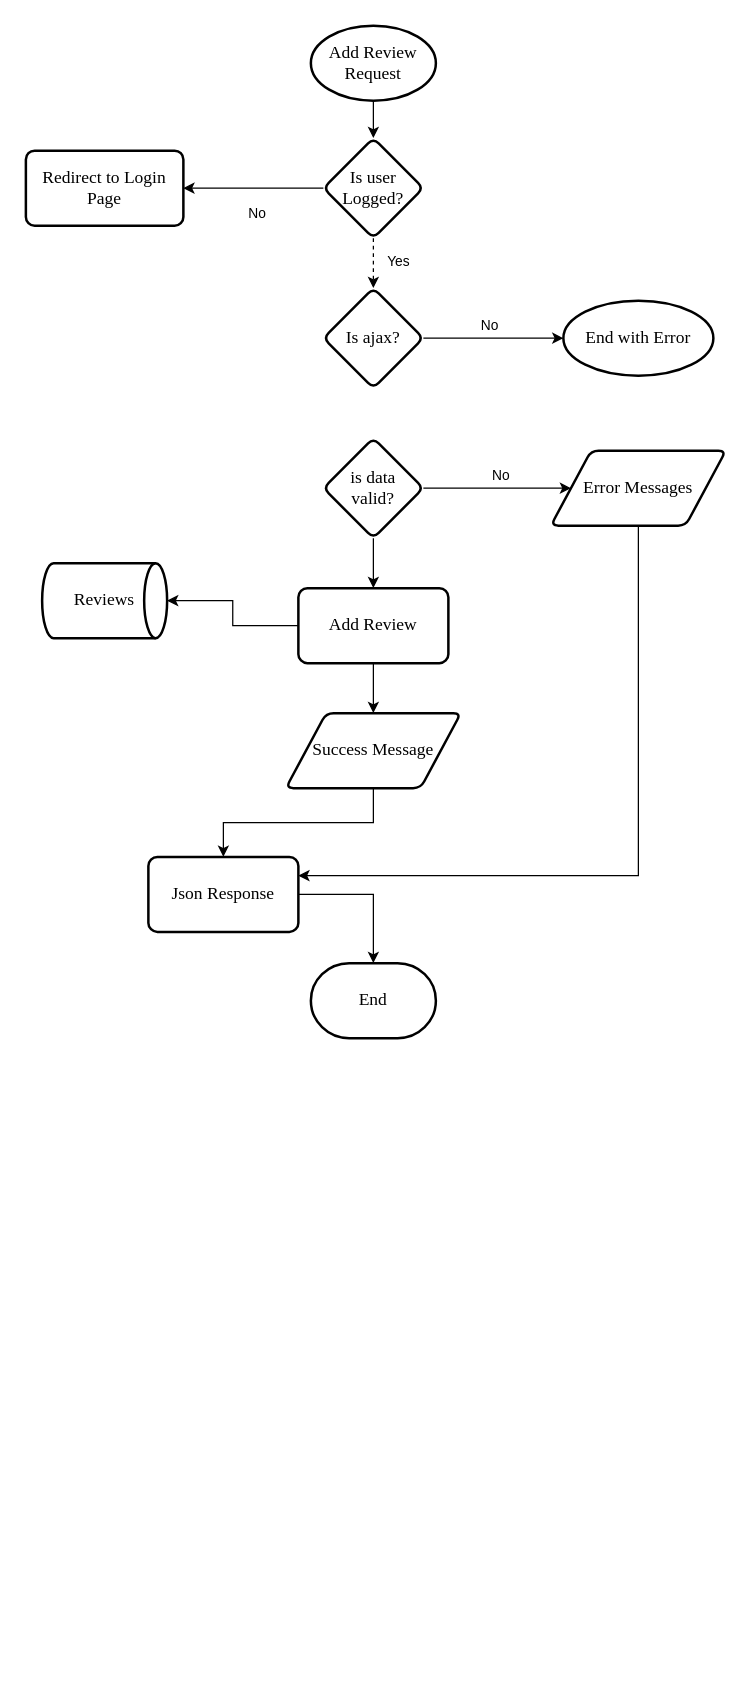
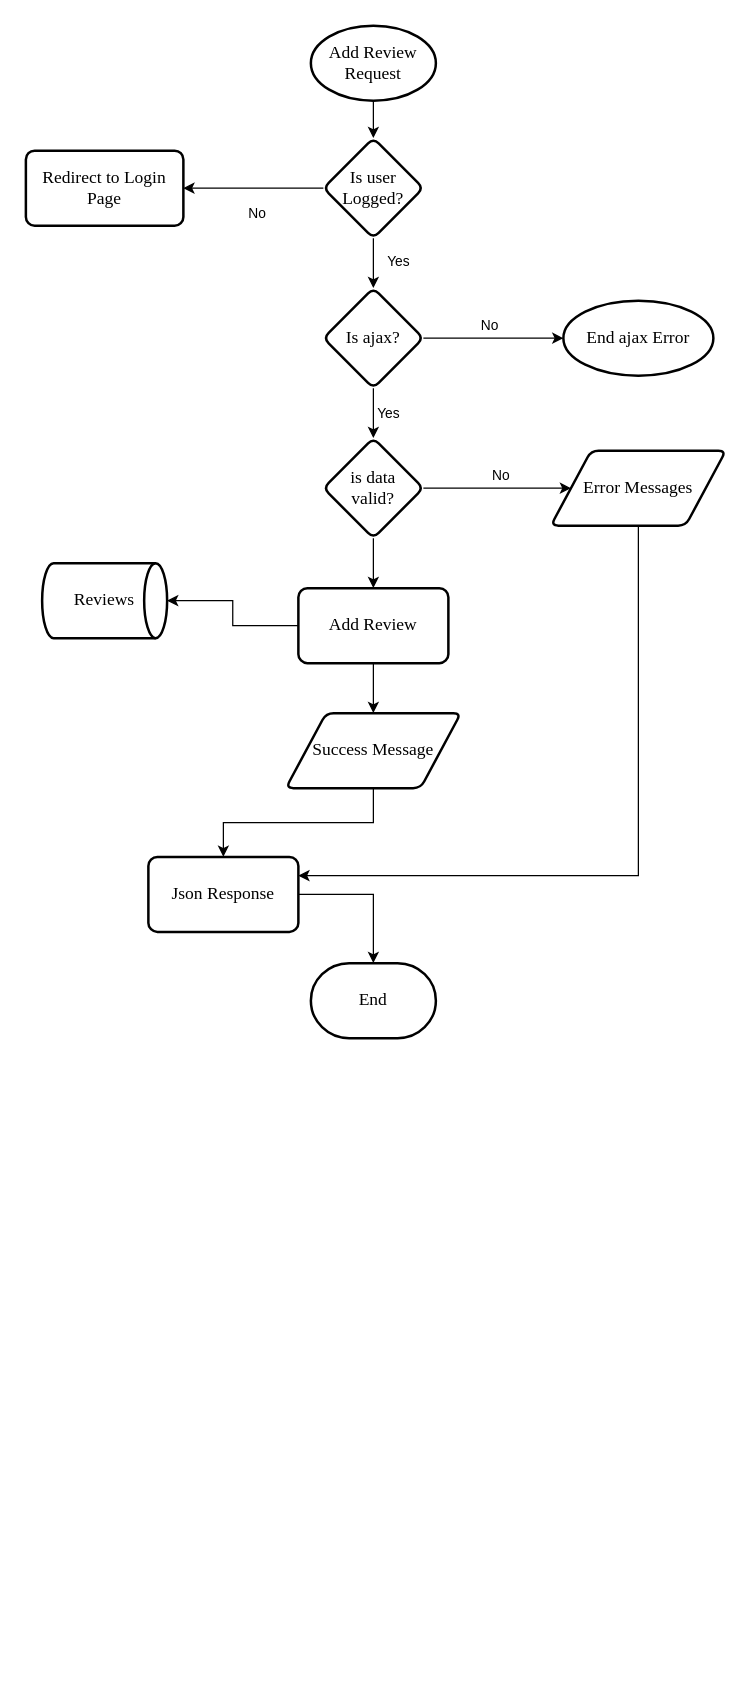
edge "Is user Logged?" -> "Is ajax?": style dashed -> solid
node "End with Error": label "End with Error" -> "End ajax Error"
edge "Is ajax?" -> "is data valid?": added, label "Yes"
